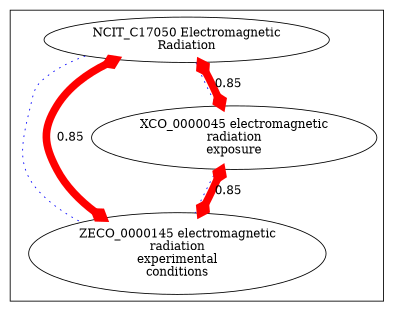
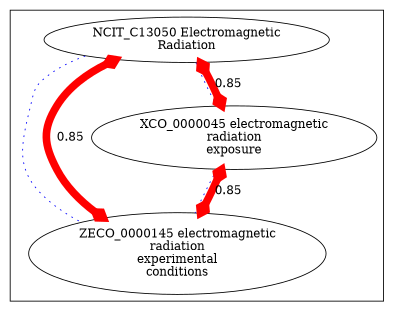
node "NCIT_C17050 Electromagnetic Radiation": label "NCIT_C17050 Electromagnetic Radiation" -> "NCIT_C13050 Electromagnetic Radiation"
